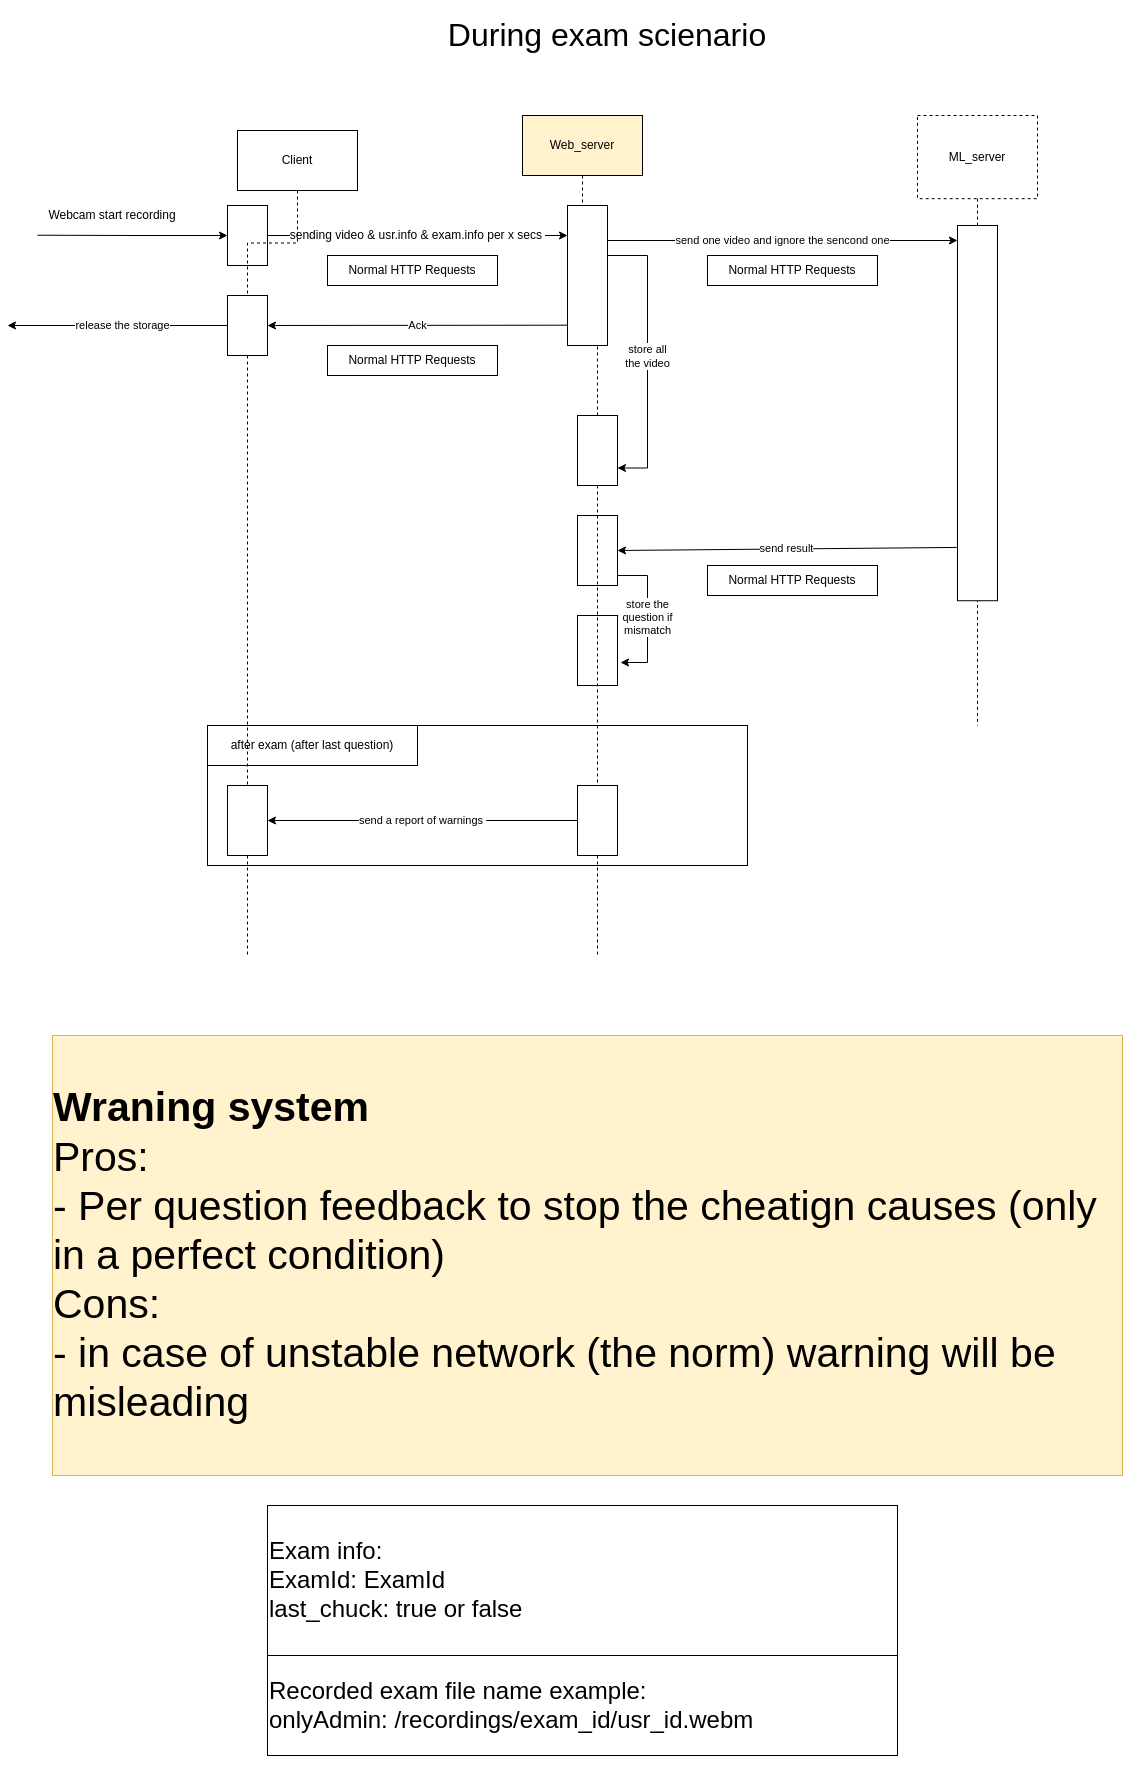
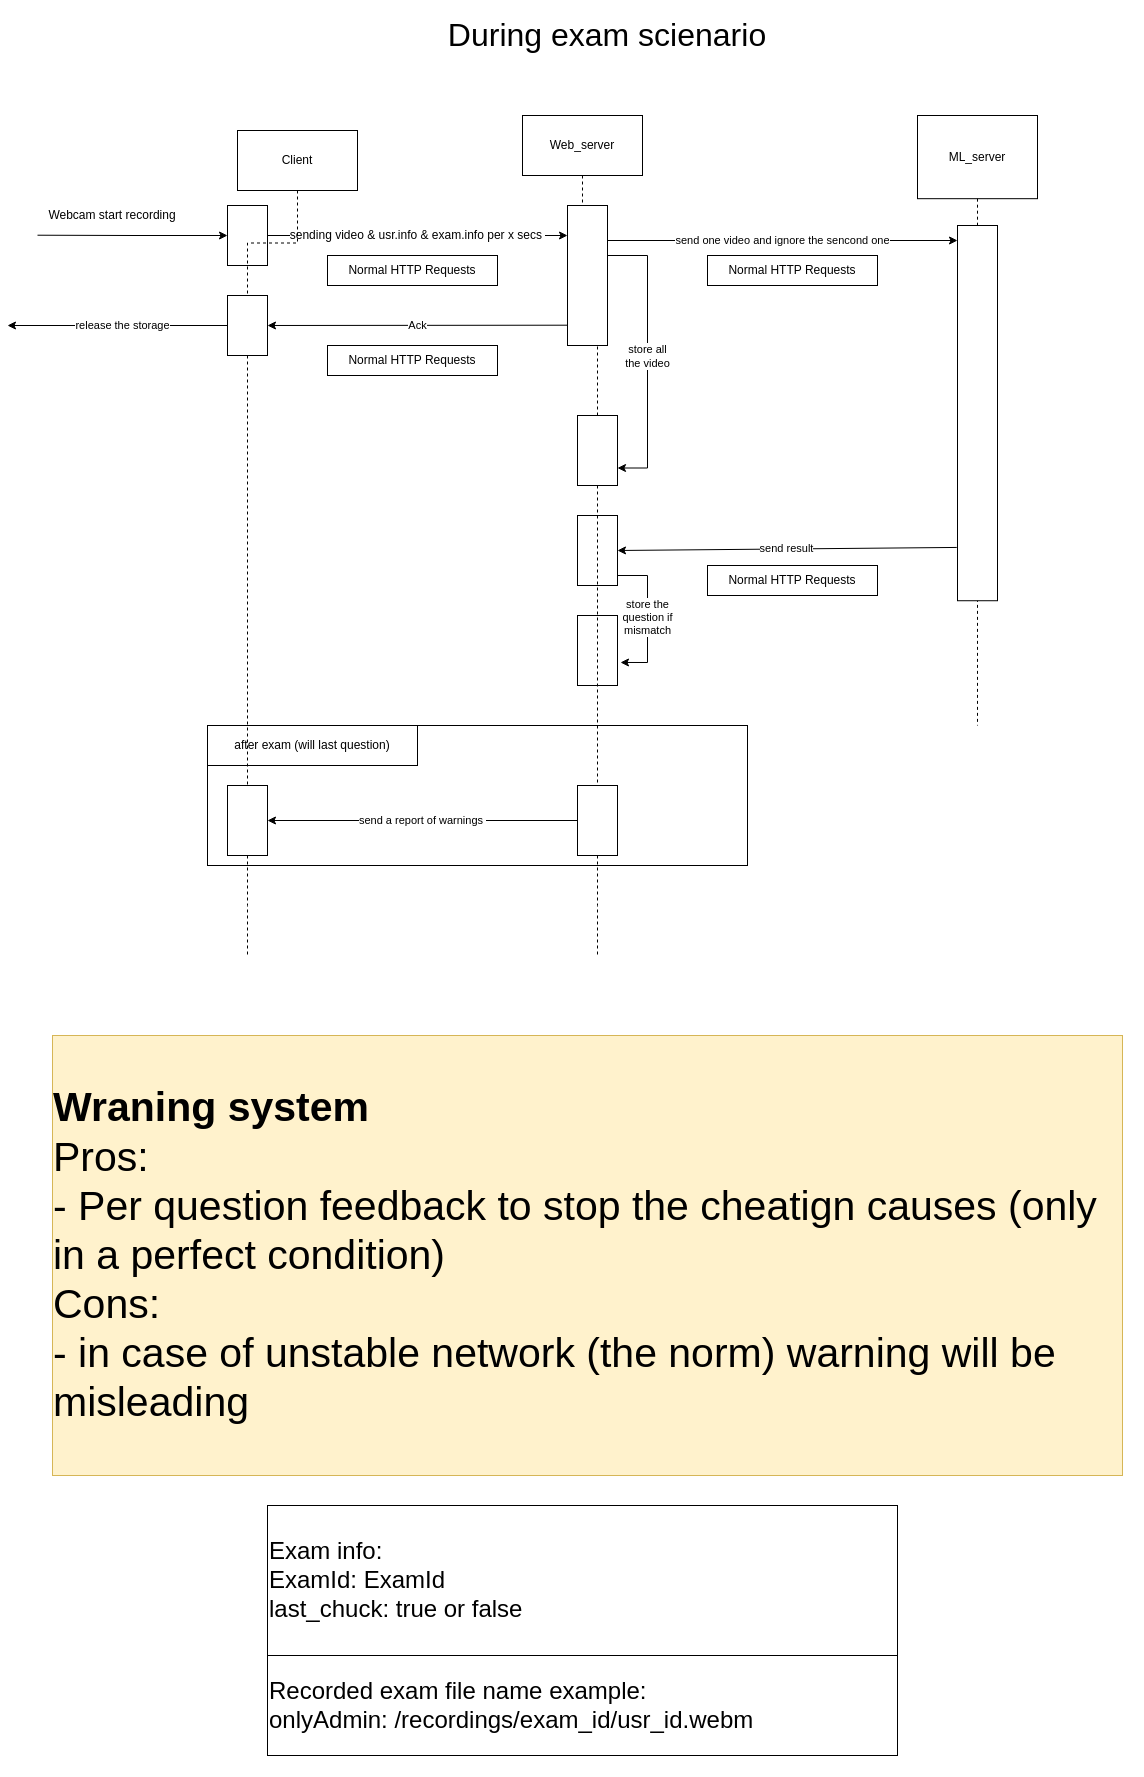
node "Web_server": fillcolor #fff2cc -> #ffffff
node "ML_server": style dashed -> solid
node "after exam (after last question)": label "after exam (after last question)" -> "after exam (will last question)"
